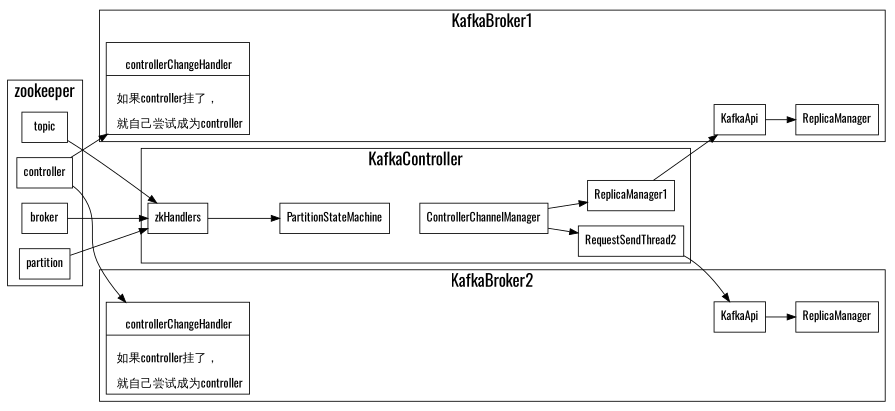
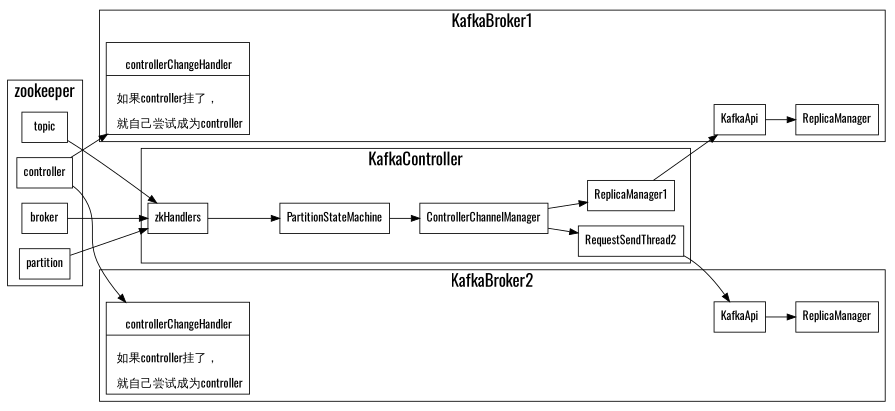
edge "PartitionStateMachine" -> "ControllerChannelManager": added
